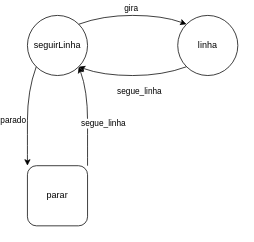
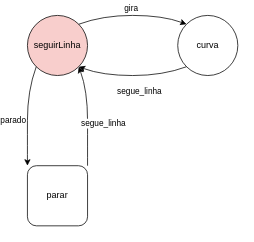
node "seguirLinha": fillcolor #ffffff -> #f8cecc
node "linha": label "linha" -> "curva"
